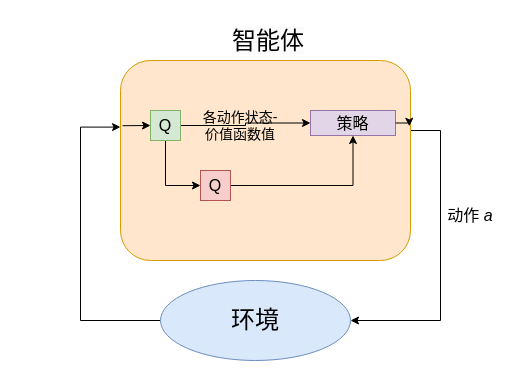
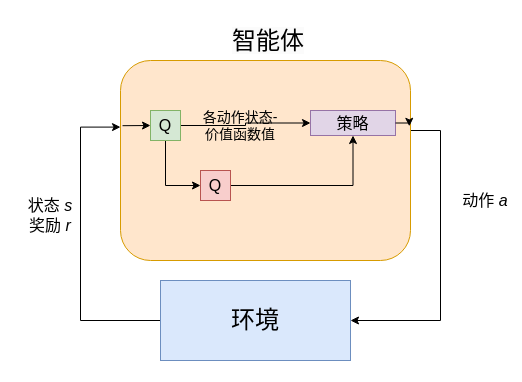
node "状态 s 奖励 r": added
node "动作 a": moved (471, 216) -> (486, 201)
node "环境": shape ellipse -> rectangle
